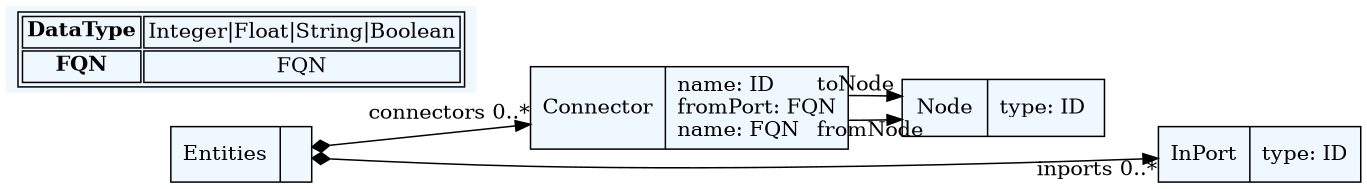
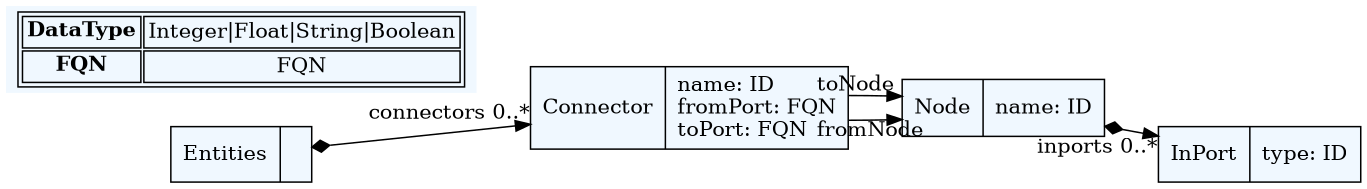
node "Node": text "type: ID" -> "name: ID"
node "Connector": text "name: FQN" -> "toPort: FQN"
edge "Entities" -- "InPort": now "Node" -- "InPort"
